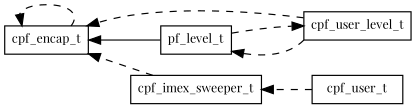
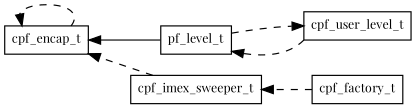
edge "cpf_user_level_t" -> "cpf_encap_t": removed
node "cpf_user_t": label "cpf_user_t" -> "cpf_factory_t"
